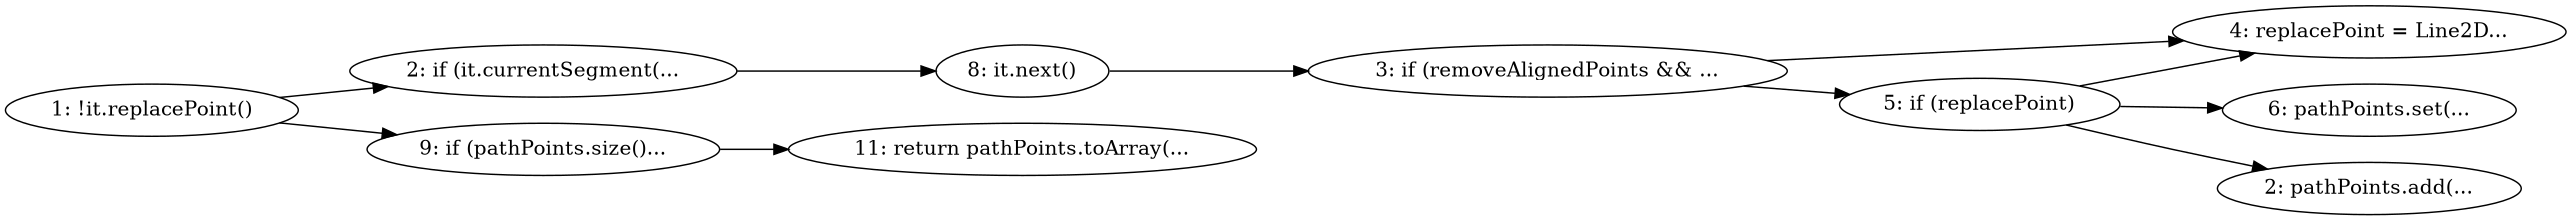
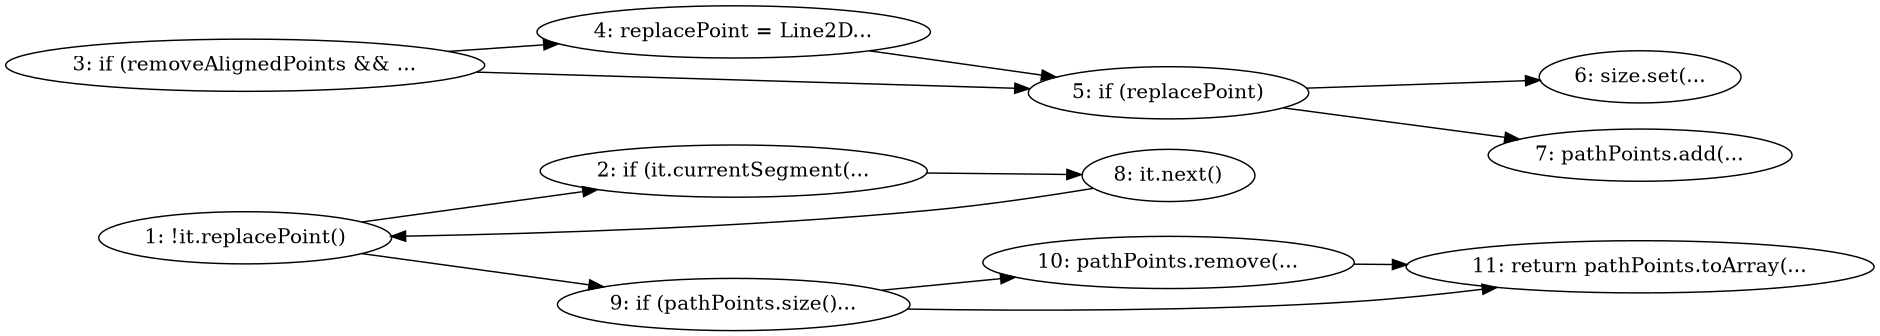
edge "8: it.next()" -> "3: if (removeAlignedPoints && ...": now "8: it.next()" -> "1: !it.replacePoint()"
edge "5: if (replacePoint)" -> "4: replacePoint = Line2D...": reversed
node "6: pathPoints.set(...": label "6: pathPoints.set(..." -> "6: size.set(..."
node "2: pathPoints.add(...": label "2: pathPoints.add(..." -> "7: pathPoints.add(..."
node "10: pathPoints.remove(...": added
